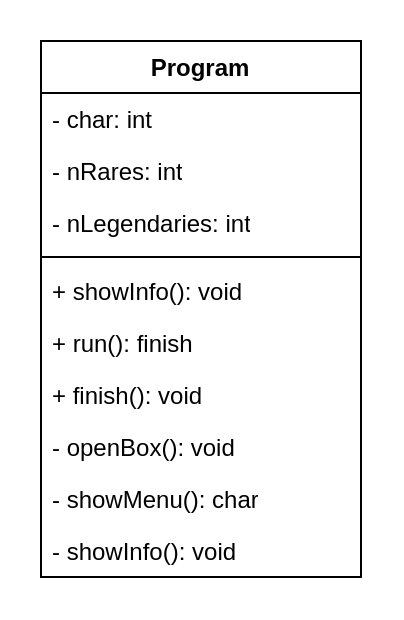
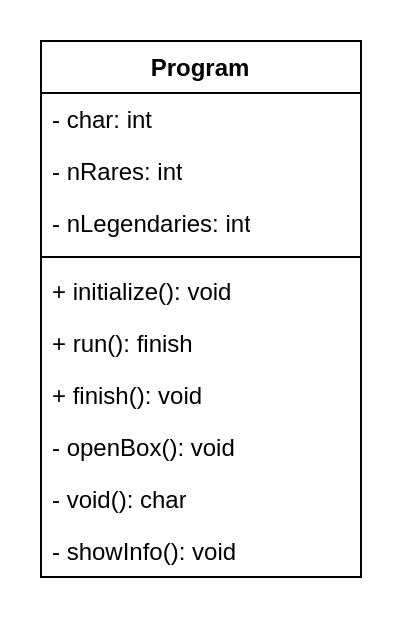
node "+ showInfo(): void": label "+ showInfo(): void" -> "+ initialize(): void"
node "- showMenu(): char": label "- showMenu(): char" -> "- void(): char"
